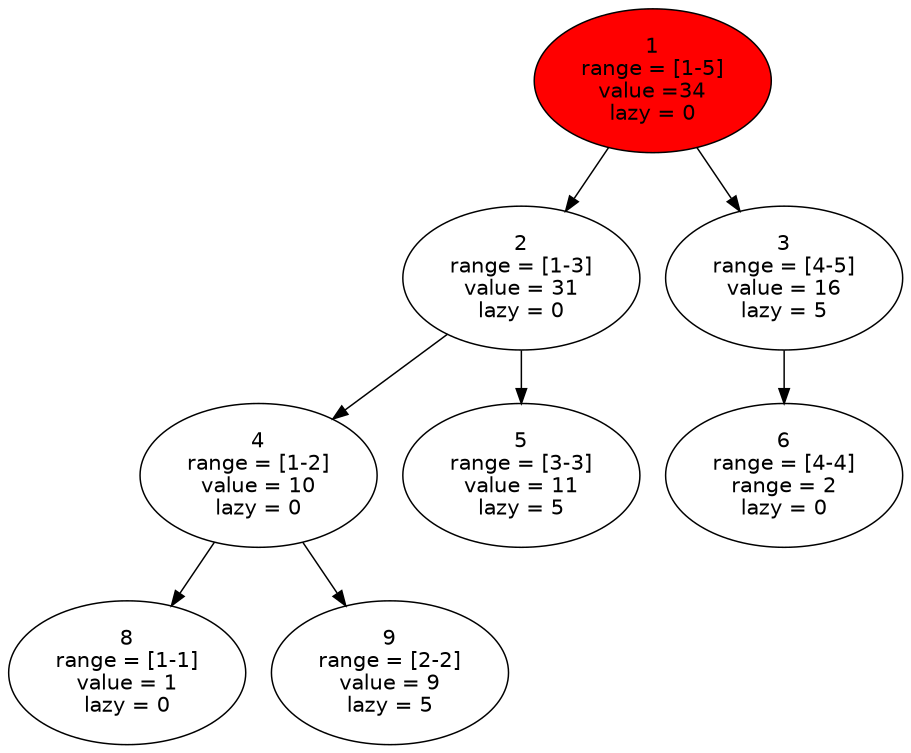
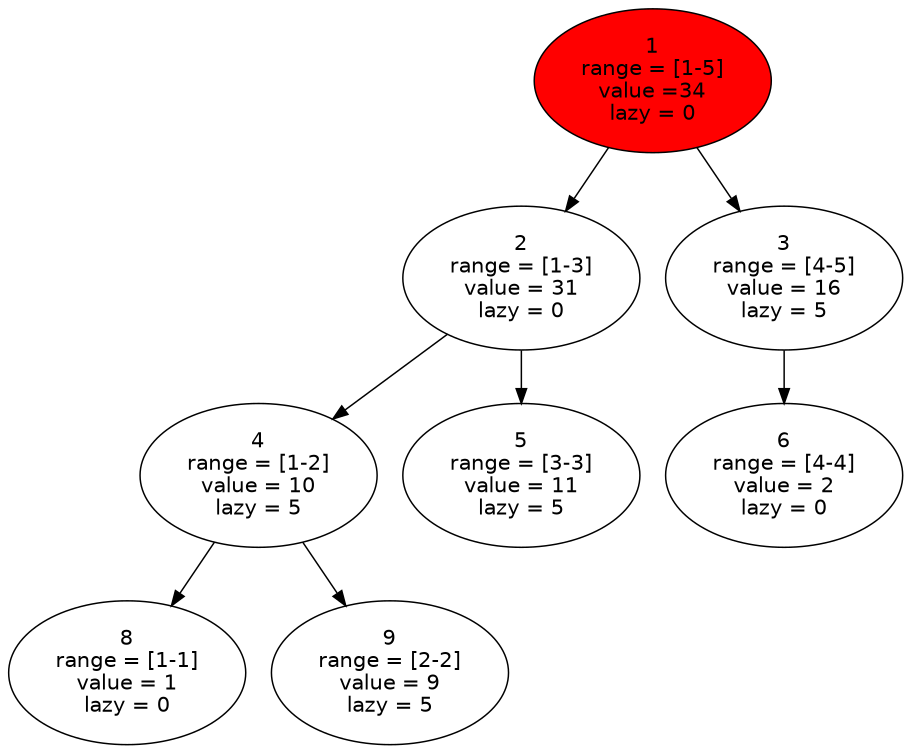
node "4 range = [1-2] value = 10 lazy = 0": label "4 range = [1-2] value = 10 lazy = 0" -> "4 range = [1-2] value = 10 lazy = 5"
node "6 range = [4-4] range = 2 lazy = 0": label "6 range = [4-4] range = 2 lazy = 0" -> "6 range = [4-4] value = 2 lazy = 0"
